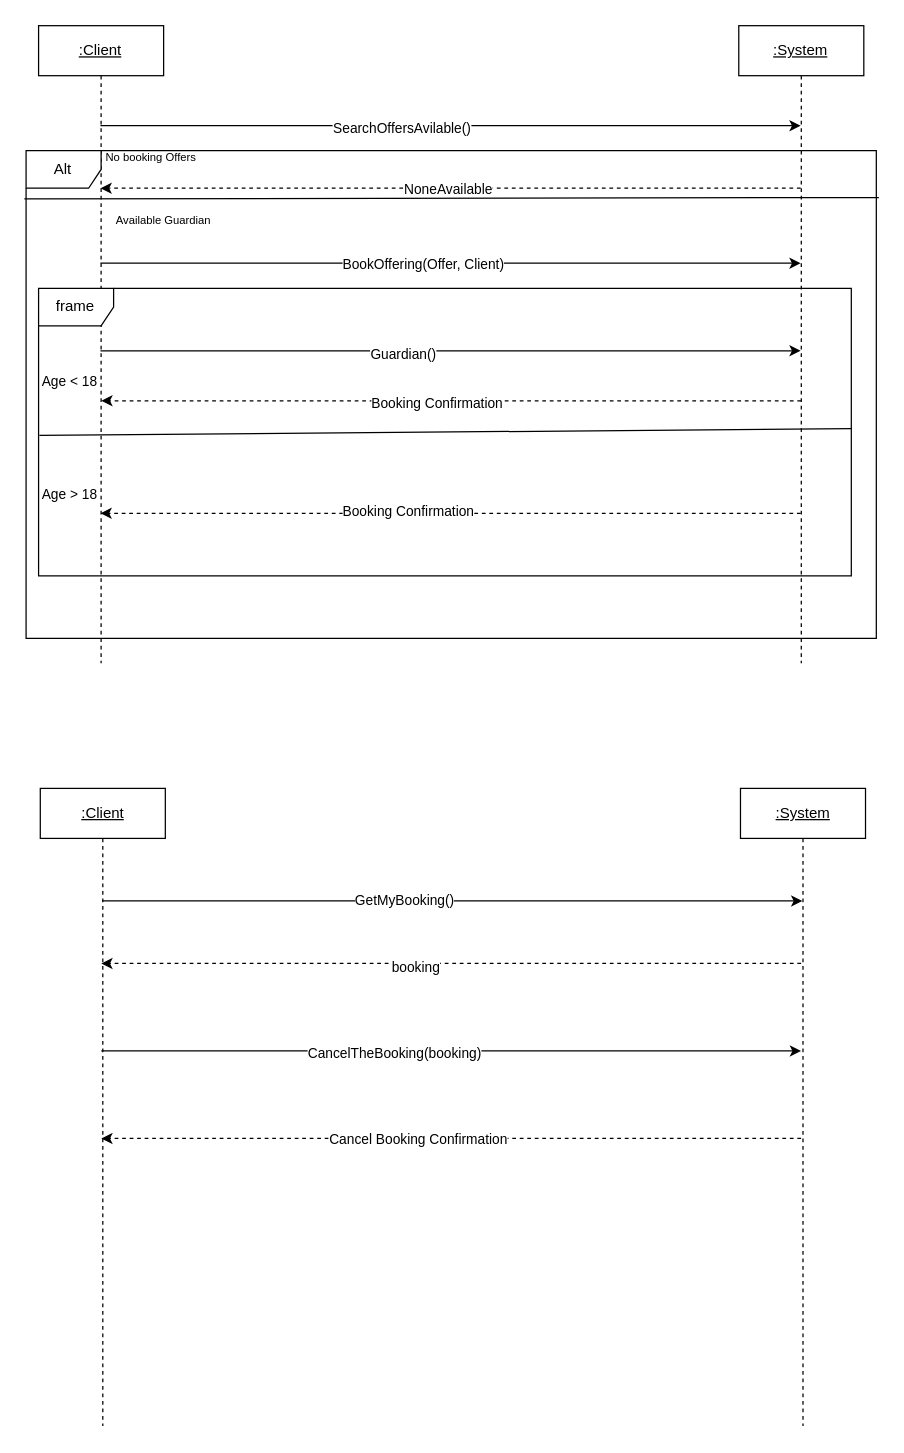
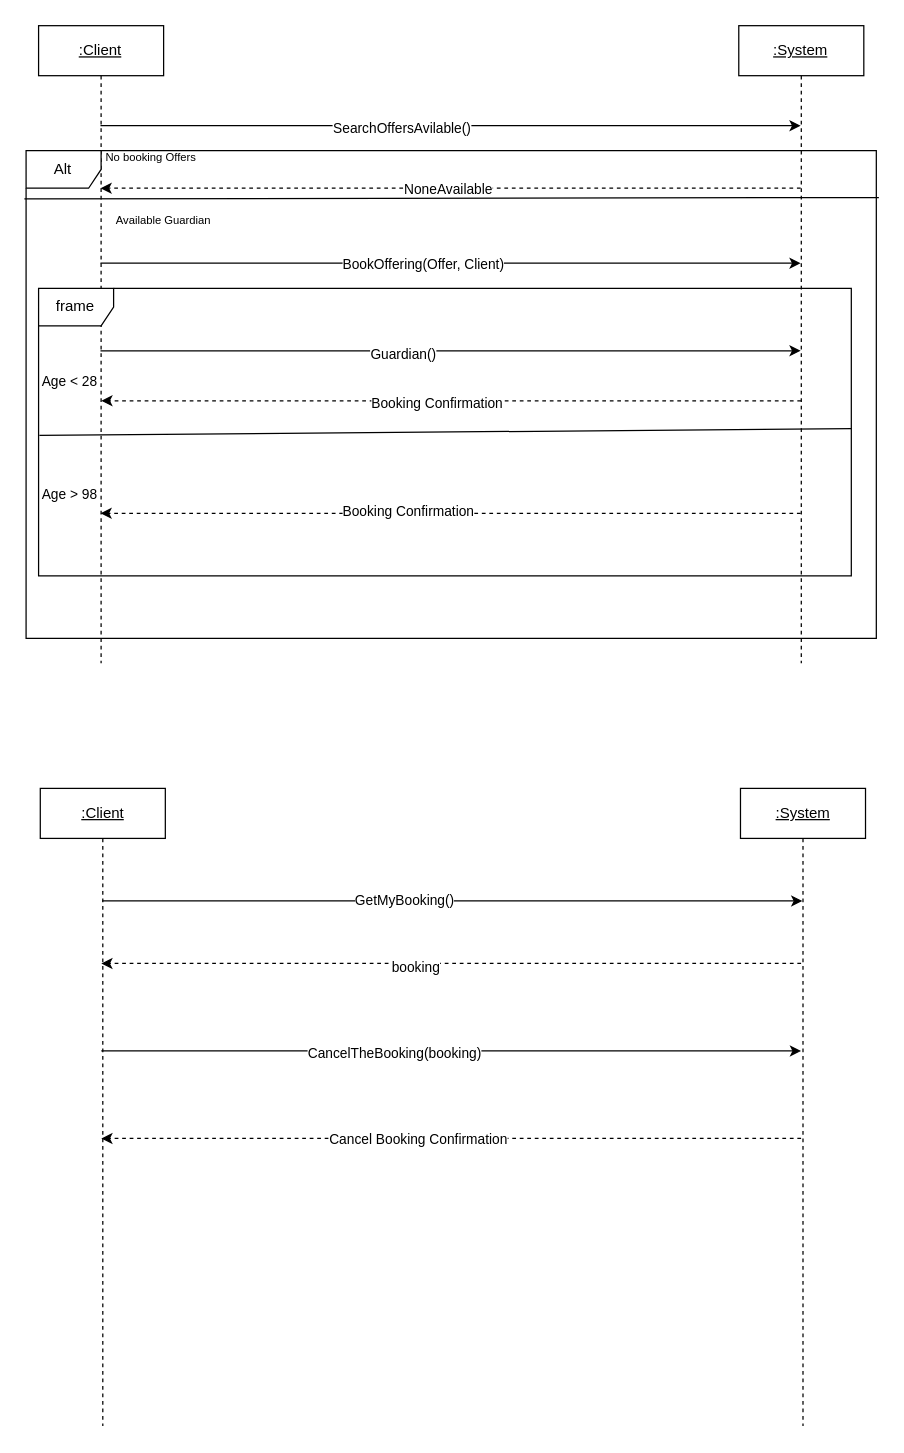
node "Age < 18": label "Age < 18" -> "Age < 28"
node "Age > 18": label "Age > 18" -> "Age > 98"
